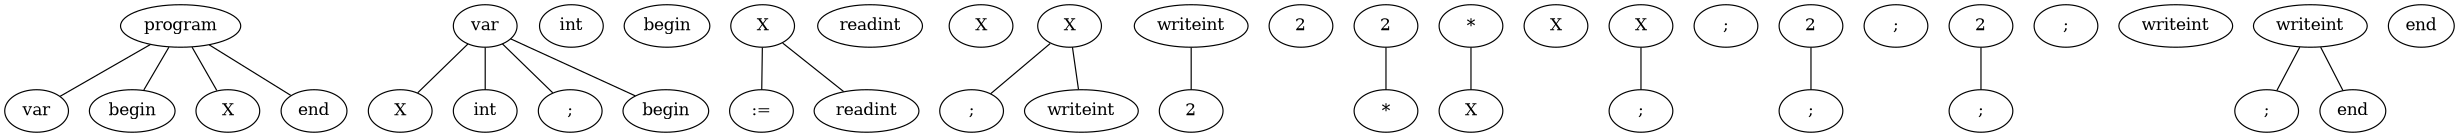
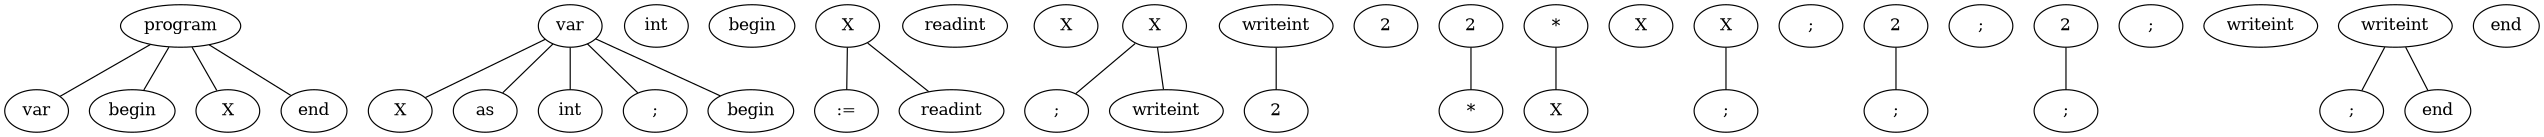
node "as": added
